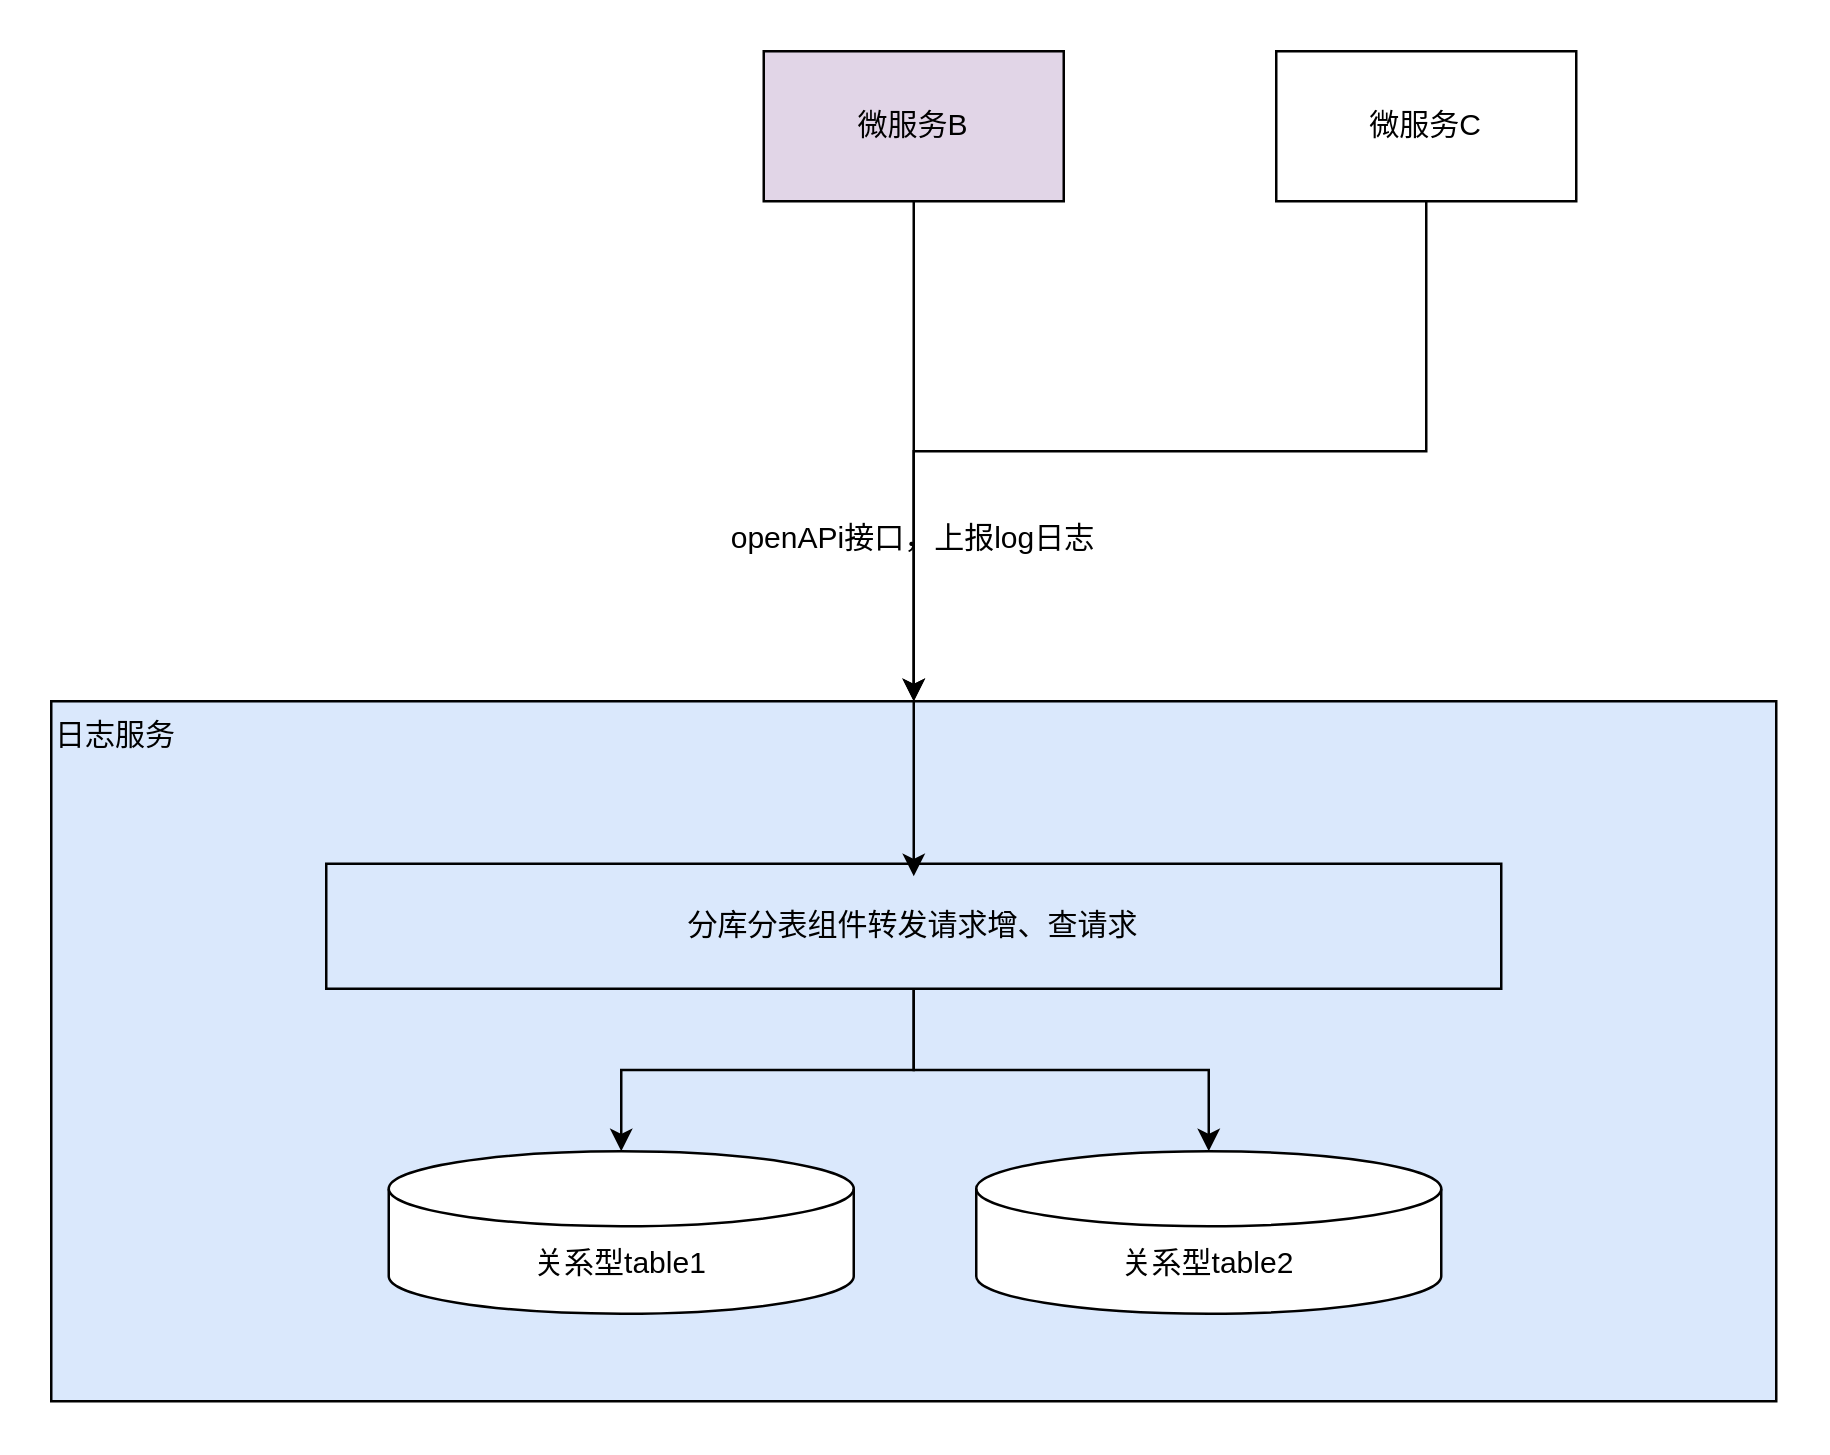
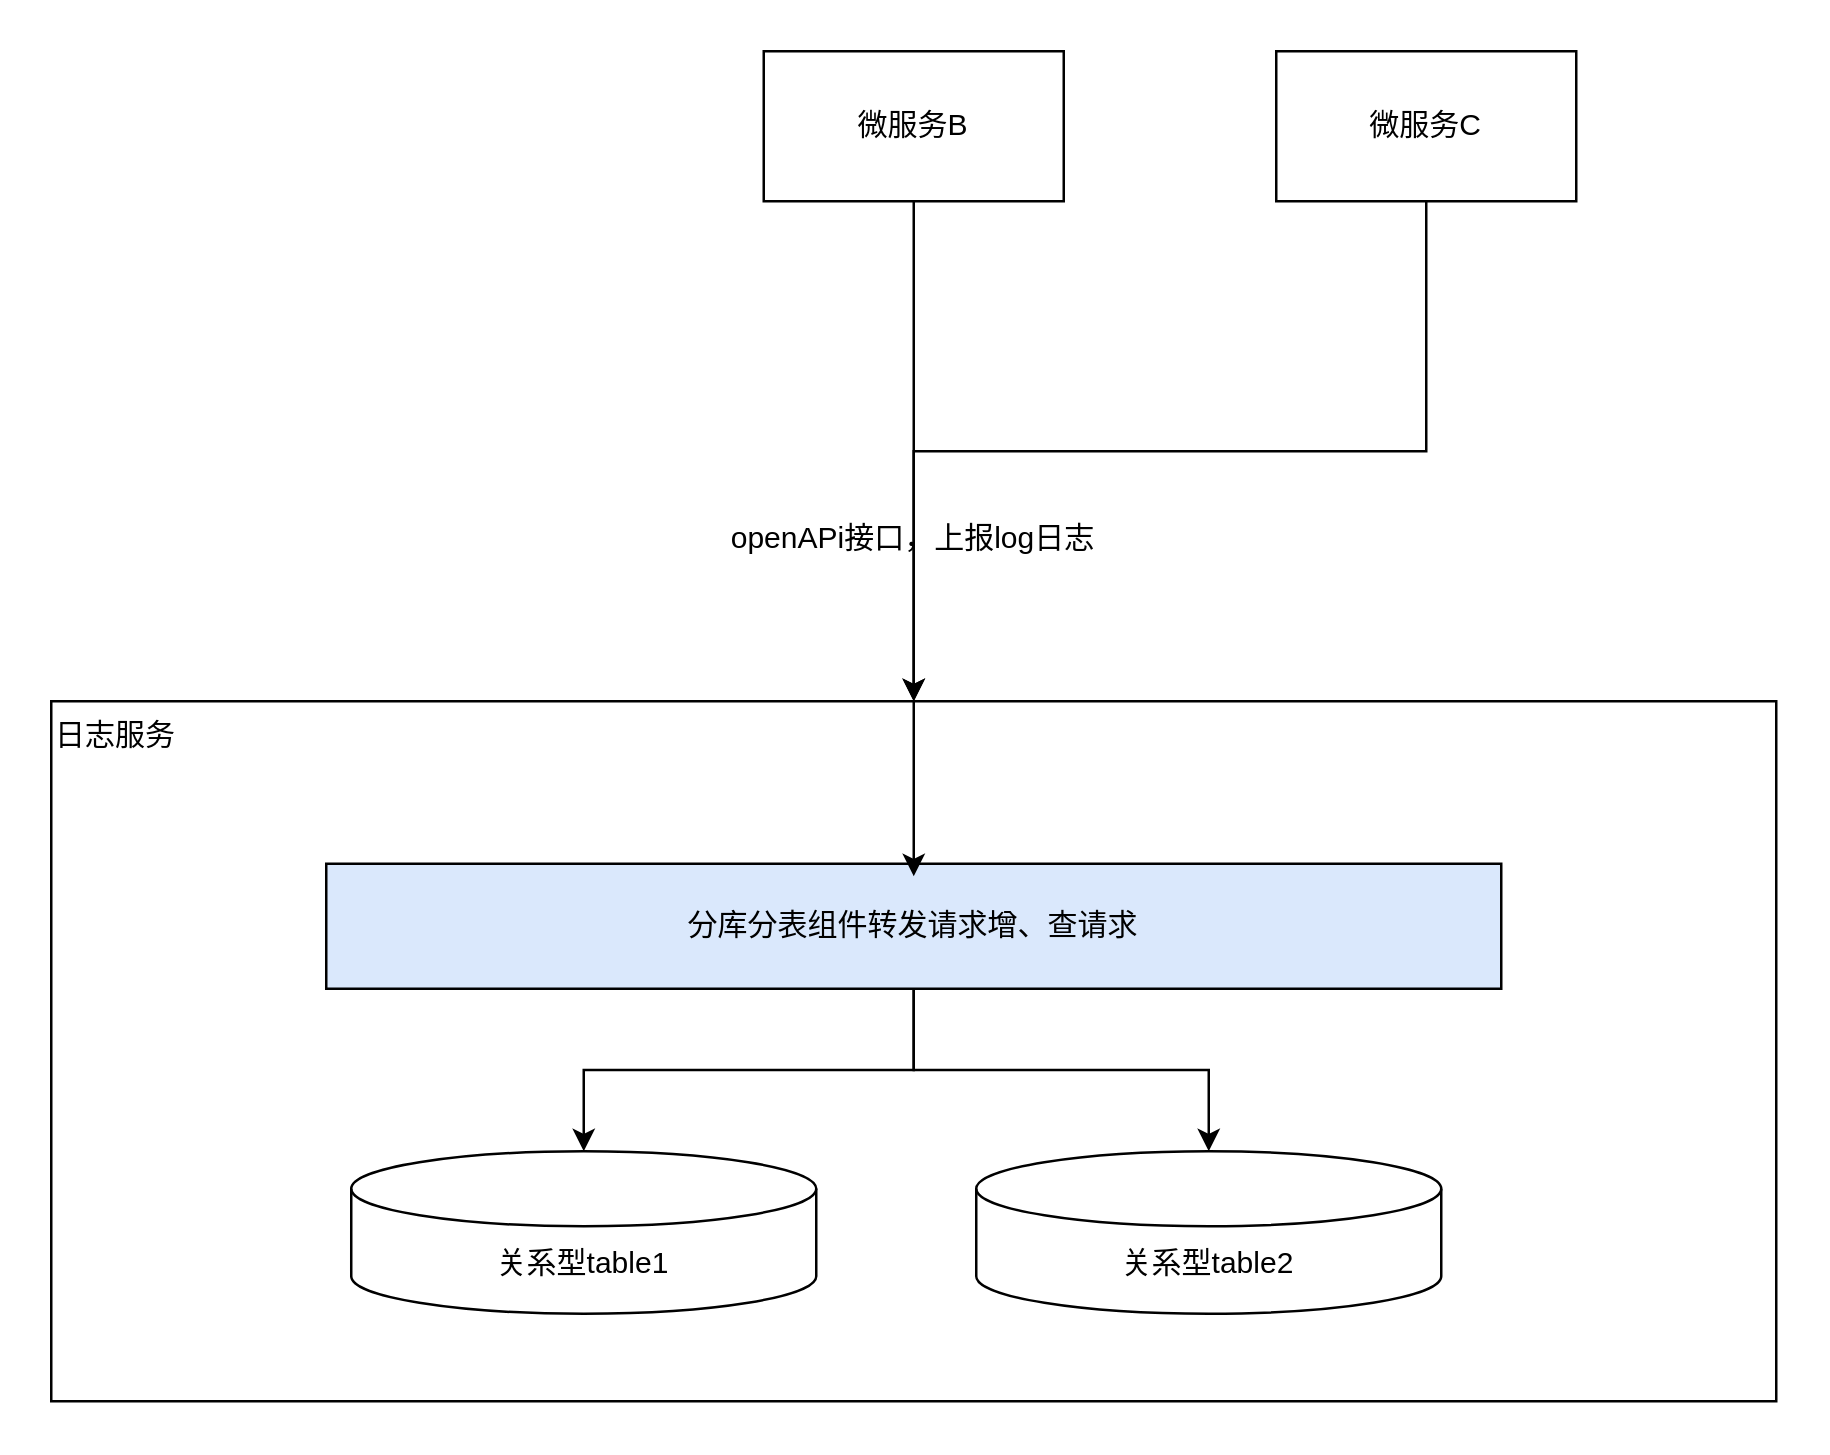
node "微服务B": fillcolor #e1d5e7 -> #ffffff
node "日志服务": fillcolor #dae8fc -> #ffffff
node "关系型table1": moved (621, 1233) -> (584, 1233)
